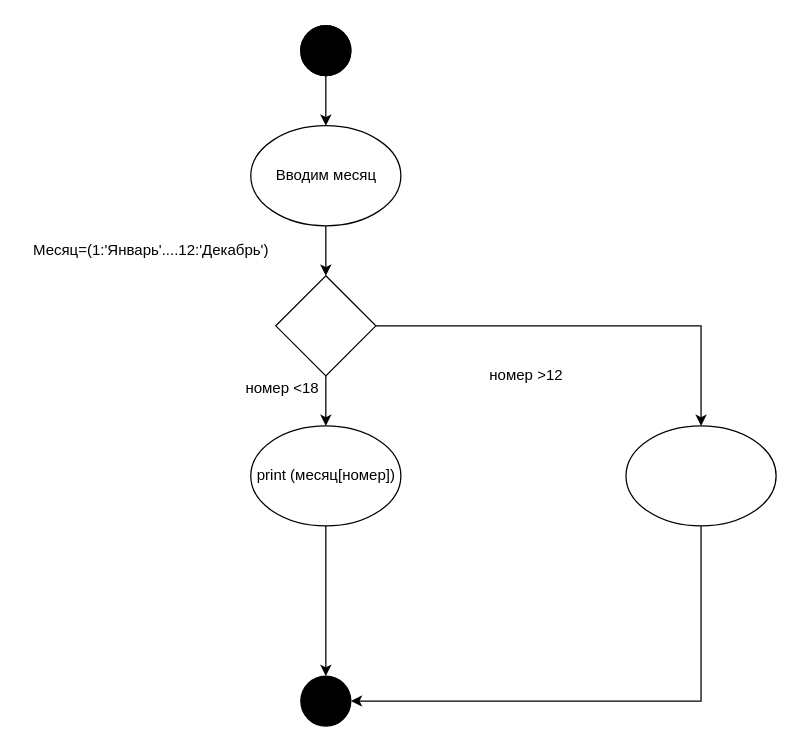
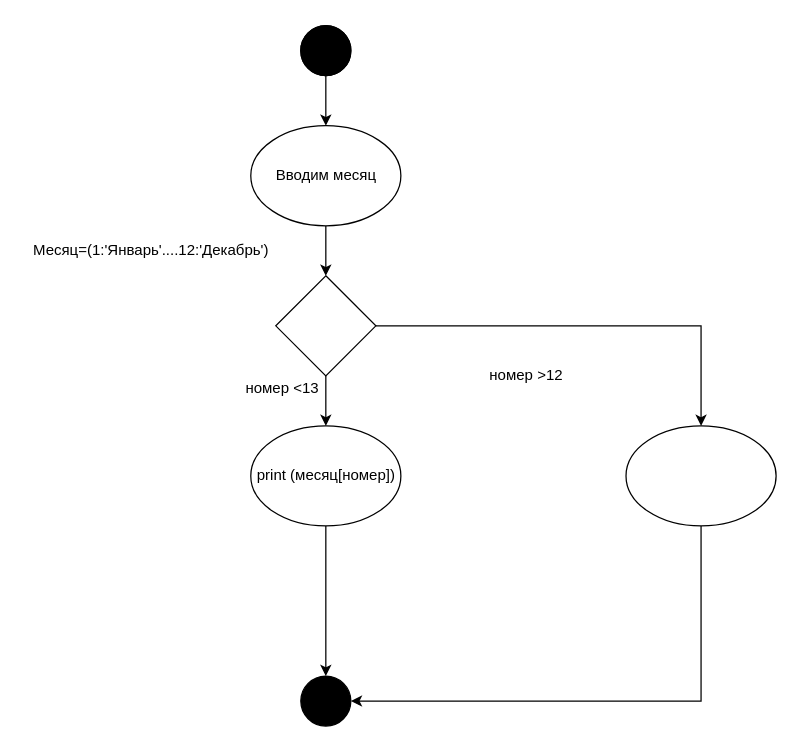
node "номер <18": label "номер <18" -> "номер <13"
